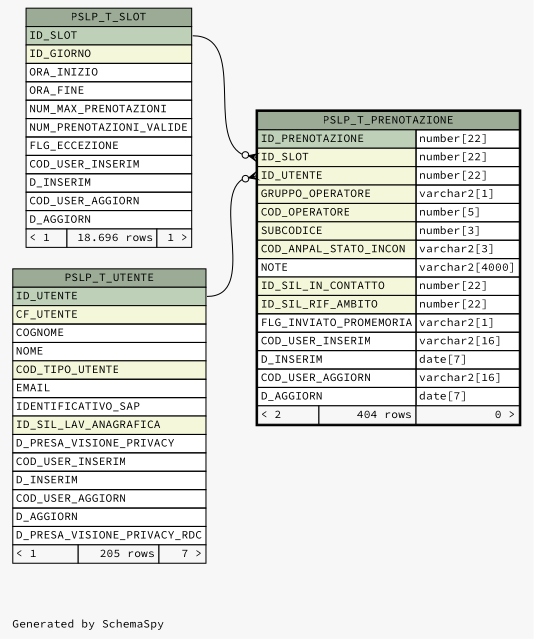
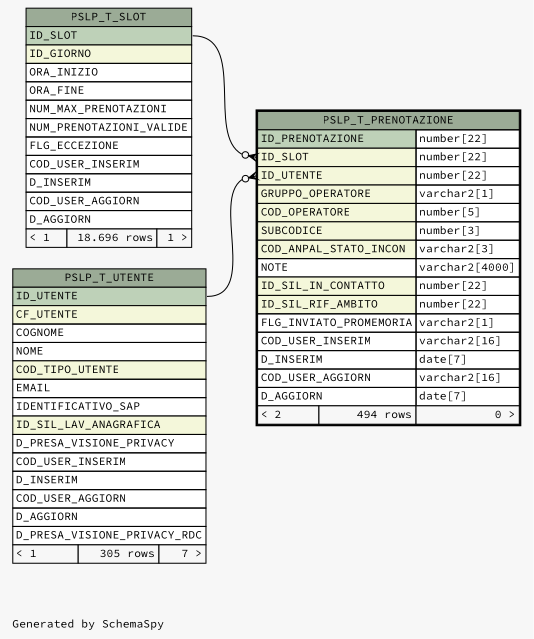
node "PSLP_T_PRENOTAZIONE": text "404 rows" -> "494 rows"
node "PSLP_T_UTENTE": text "205 rows" -> "305 rows"
